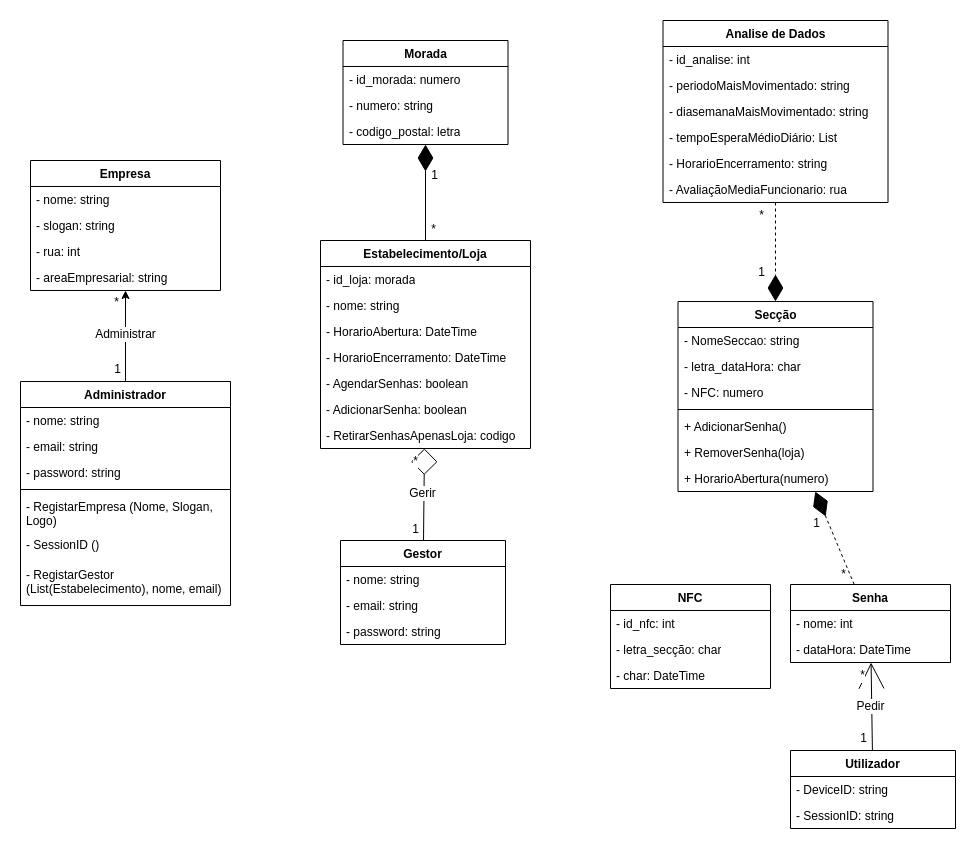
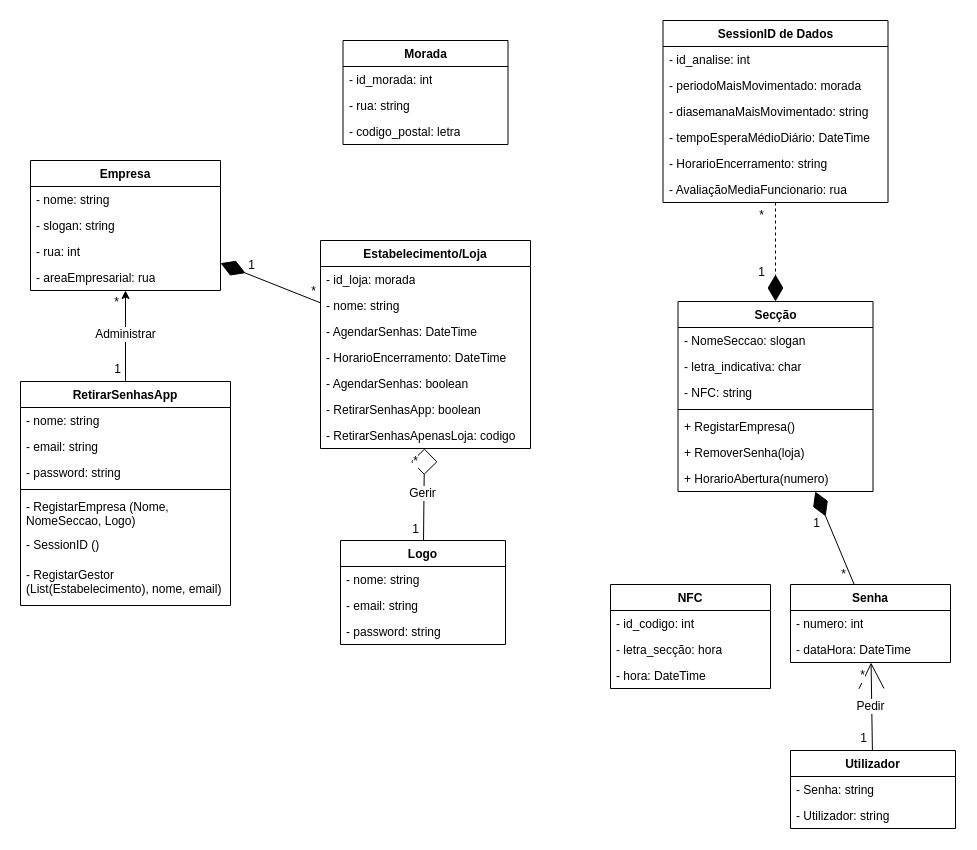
node "Analise de Dados": label "Analise de Dados" -> "SessionID de Dados"
node "- id_morada: numero": label "- id_morada: numero" -> "- id_morada: int"
node "- periodoMaisMovimentado: string": label "- periodoMaisMovimentado: string" -> "- periodoMaisMovimentado: morada"
node "- numero: string": label "- numero: string" -> "- rua: string"
node "- tempoEsperaMédioDiário: List": label "- tempoEsperaMédioDiário: List" -> "- tempoEsperaMédioDiário: DateTime"
edge "Estabelecimento/Loja" -> "Morada": removed, labels "*", "1"
node "- areaEmpresarial: string": label "- areaEmpresarial: string" -> "- areaEmpresarial: rua"
edge "Estabelecimento/Loja" -> "Empresa": added, labels "*", "1"
node "- HorarioAbertura: DateTime": label "- HorarioAbertura: DateTime" -> "- AgendarSenhas: DateTime"
node "- NomeSeccao: string": label "- NomeSeccao: string" -> "- NomeSeccao: slogan"
node "- letra_dataHora: char": label "- letra_dataHora: char" -> "- letra_indicativa: char"
node "- NFC: numero": label "- NFC: numero" -> "- NFC: string"
node "Administrador": label "Administrador" -> "RetirarSenhasApp"
node "- AdicionarSenha: boolean": label "- AdicionarSenha: boolean" -> "- RetirarSenhasApp: boolean"
node "+ AdicionarSenha()": label "+ AdicionarSenha()" -> "+ RegistarEmpresa()"
node "- RegistarEmpresa (Nome, Slogan, Logo)": label "- RegistarEmpresa (Nome, Slogan, Logo)" -> "- RegistarEmpresa (Nome, NomeSeccao, Logo)"
edge "Senha" -> "Secção": style dashed -> solid
node "Gestor": label "Gestor" -> "Logo"
node "- id_nfc: int": label "- id_nfc: int" -> "- id_codigo: int"
node "- nome: int": label "- nome: int" -> "- numero: int"
node "- letra_secção: char": label "- letra_secção: char" -> "- letra_secção: hora"
node "- char: DateTime": label "- char: DateTime" -> "- hora: DateTime"
node "- DeviceID: string": label "- DeviceID: string" -> "- Senha: string"
node "- SessionID: string": label "- SessionID: string" -> "- Utilizador: string"
